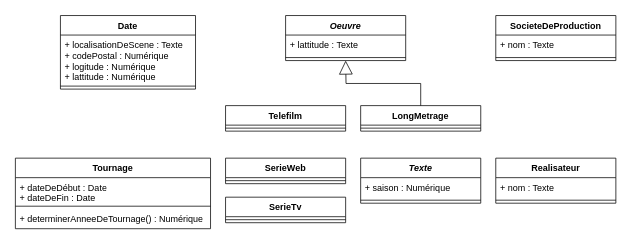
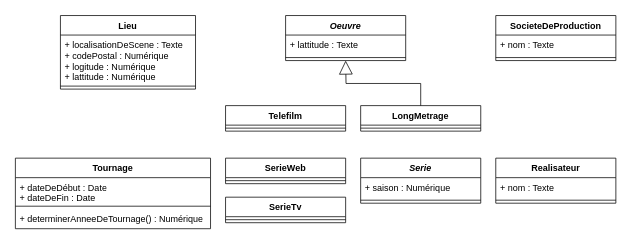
node "Date": label "Date" -> "Lieu"
node "Texte": label "Texte" -> "Serie"
